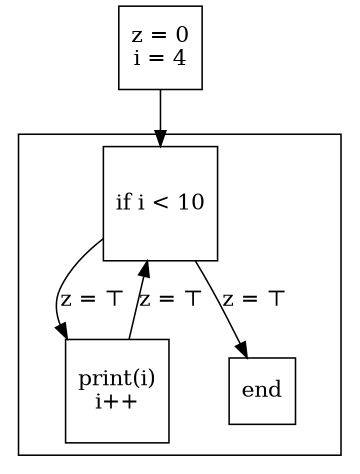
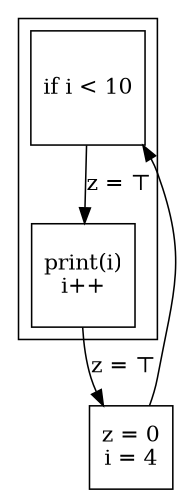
edge "print(i) i++" -> "if i < 10": now "print(i) i++" -> "z = 0 i = 4"
node "end": removed
